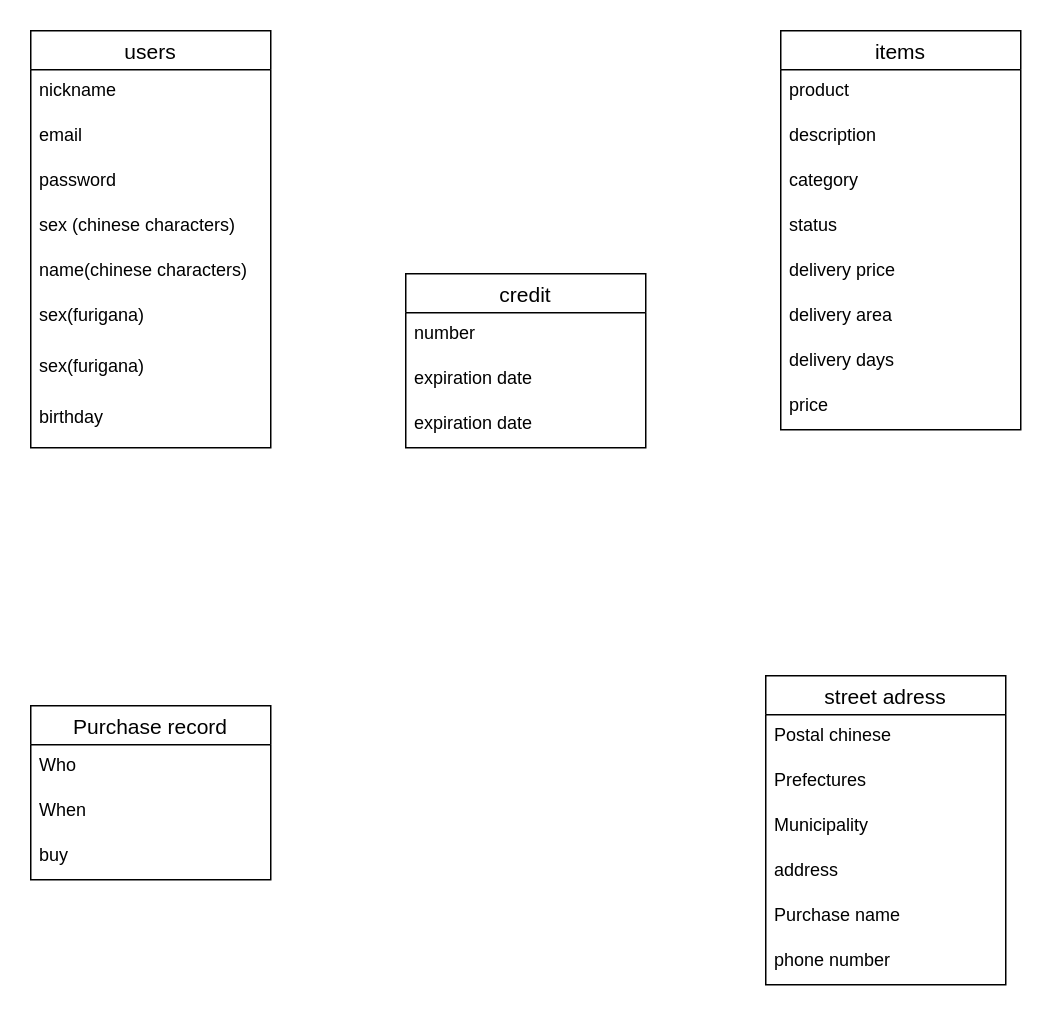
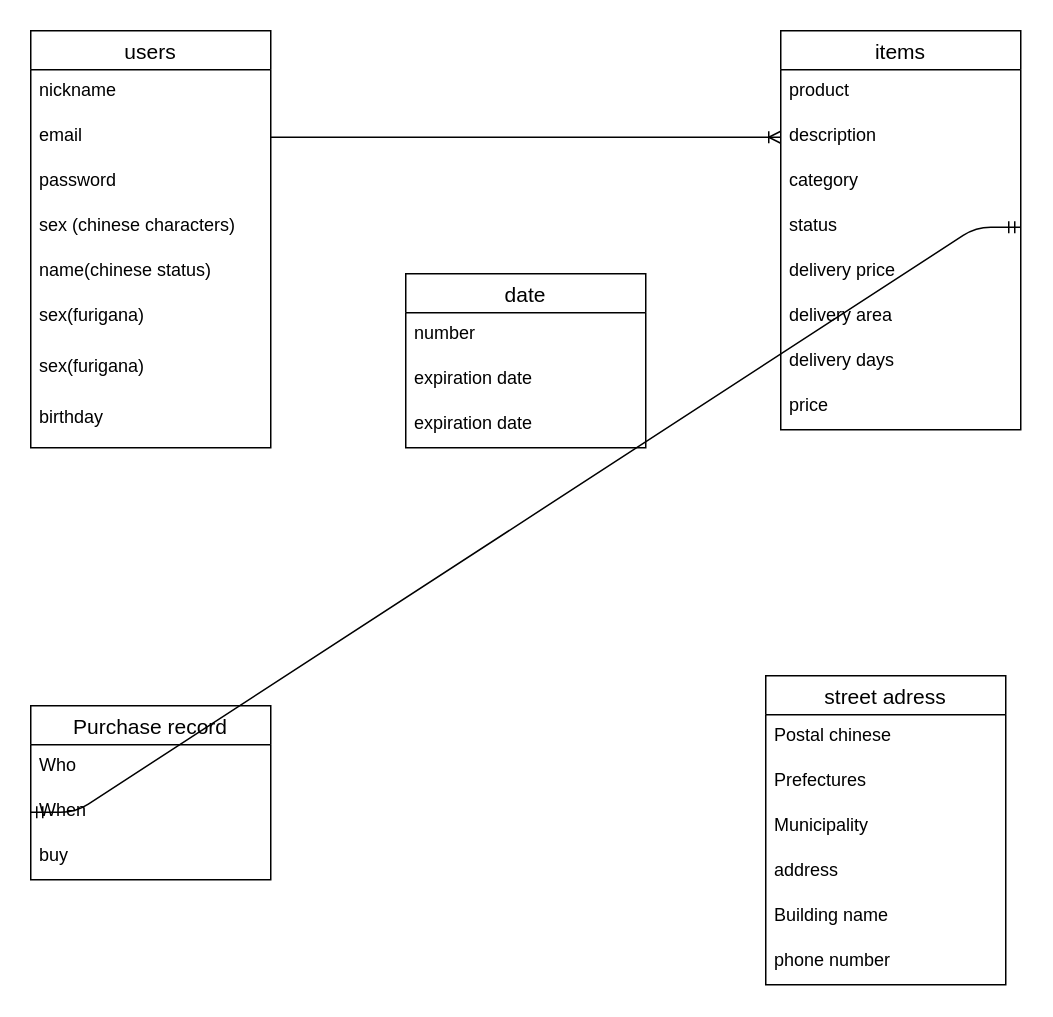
edge "email" -> "description": added
node "name(chinese characters)": label "name(chinese characters)" -> "name(chinese status)"
node "credit": label "credit" -> "date"
edge "status" -- "When": added
node "Purchase name": label "Purchase name" -> "Building name"
